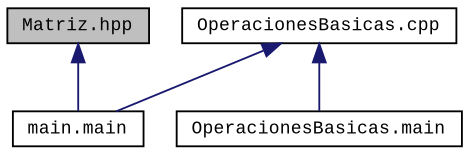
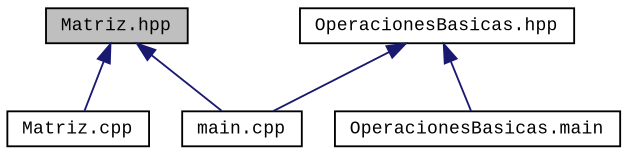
node "OperacionesBasicas.cpp": label "OperacionesBasicas.cpp" -> "OperacionesBasicas.hpp"
node "Matriz.cpp": added
node "main.main": label "main.main" -> "main.cpp"
